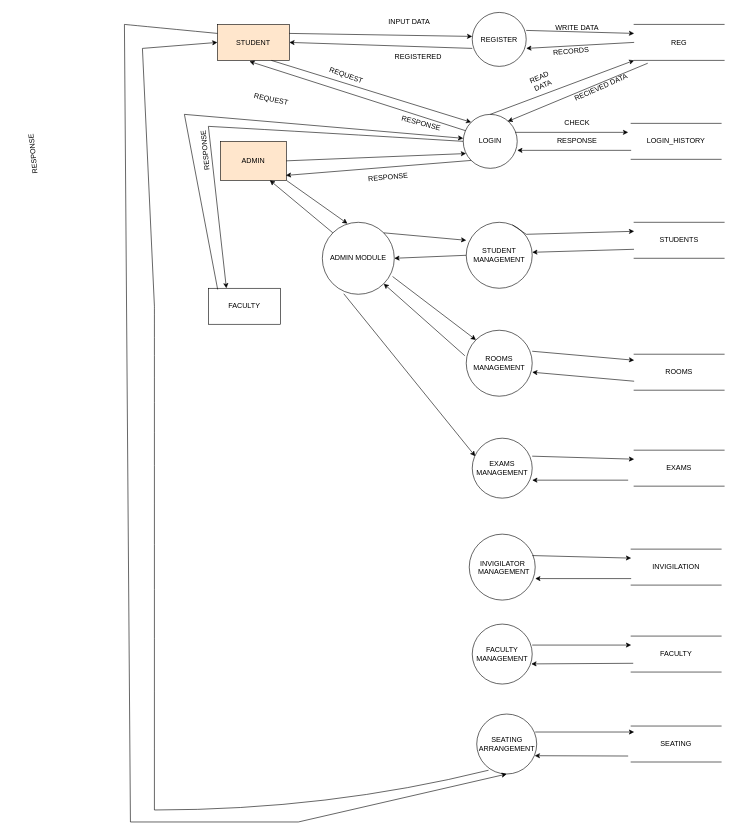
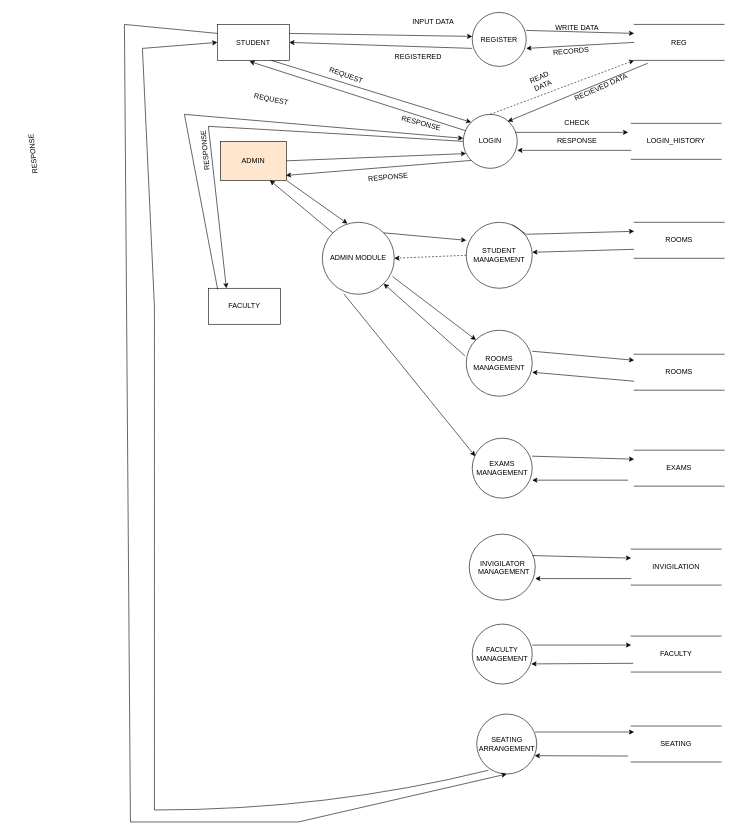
node "INPUT DATA": moved (410, 21) -> (434, 21)
node "STUDENT": fillcolor #ffe6cc -> #ffffff
edge "LOGIN" -> "REG": style solid -> dashed
node "STUDENTS": label "STUDENTS" -> "ROOMS"
edge "STUDENT MANAGEMENT" -> "ADMIN MODULE": style solid -> dashed
